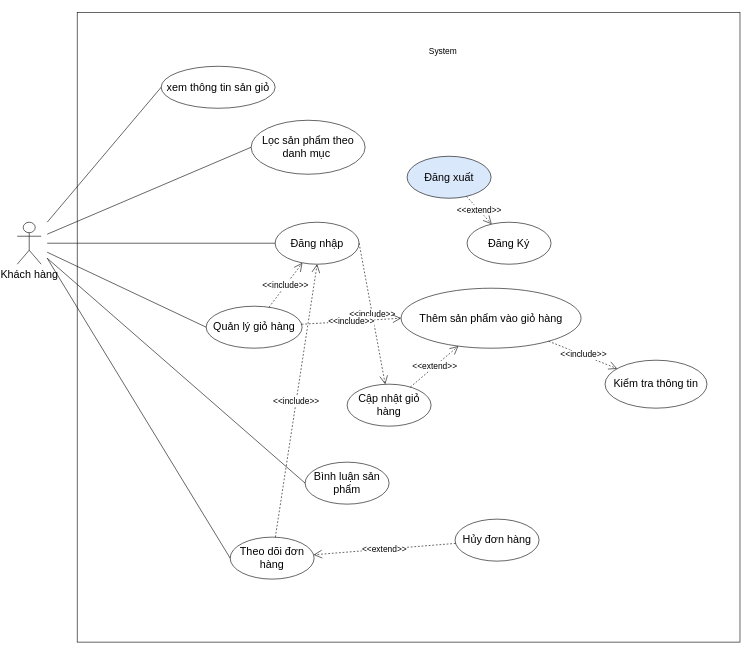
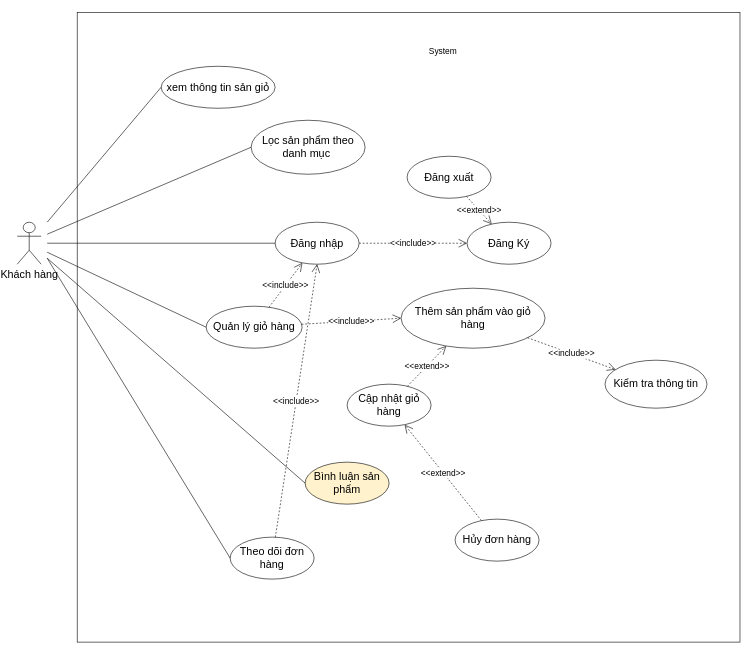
node "Đăng xuất": fillcolor #dae8fc -> #ffffff
edge "Đăng nhập" -> "Cập nhật giỏ hàng": now "Đăng nhập" -> "Đăng Ký"
node "Thêm sản phẩm vào giỏ hàng": size 180x60 -> 144x60
node "Bình luận sản phẩm": fillcolor #ffffff -> #fff2cc
edge "Hủy đơn hàng" -> "Theo dõi đơn hàng": now "Hủy đơn hàng" -> "Cập nhật giỏ hàng"
